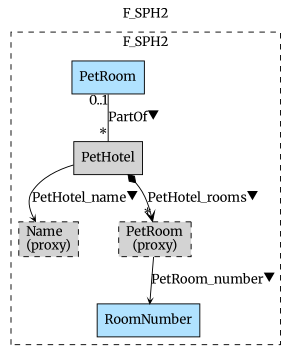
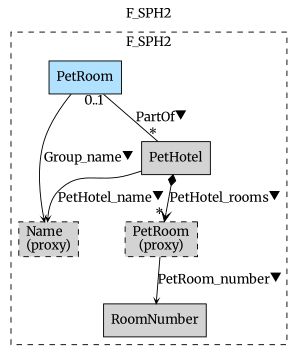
edge "PetRoom" -> "Name (proxy)": added, label "Group_name▼"
node "RoomNumber": fillcolor lightskyblue1 -> lightgray
